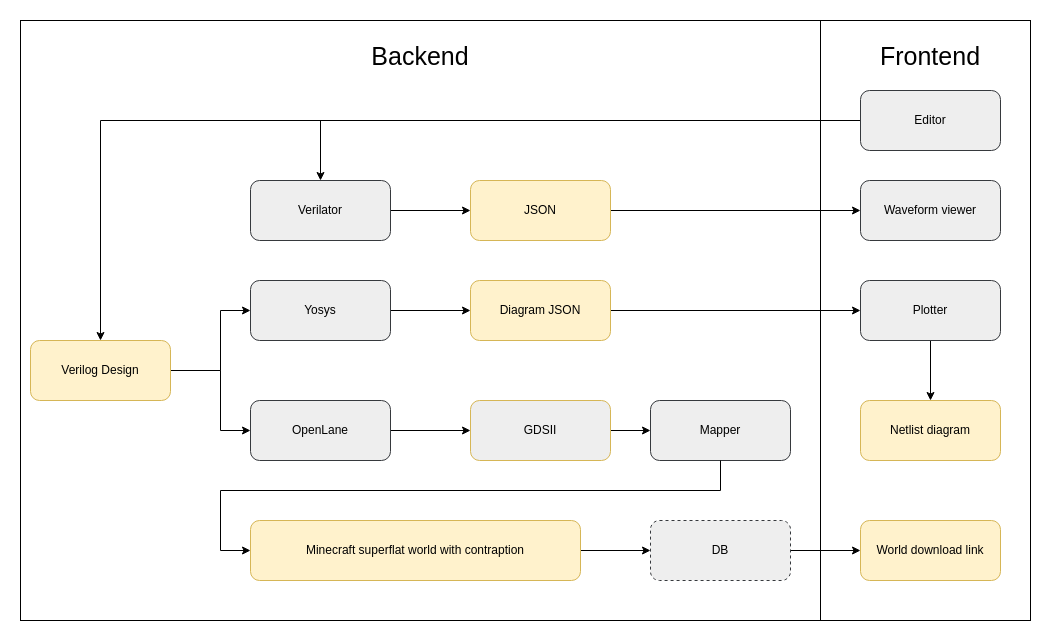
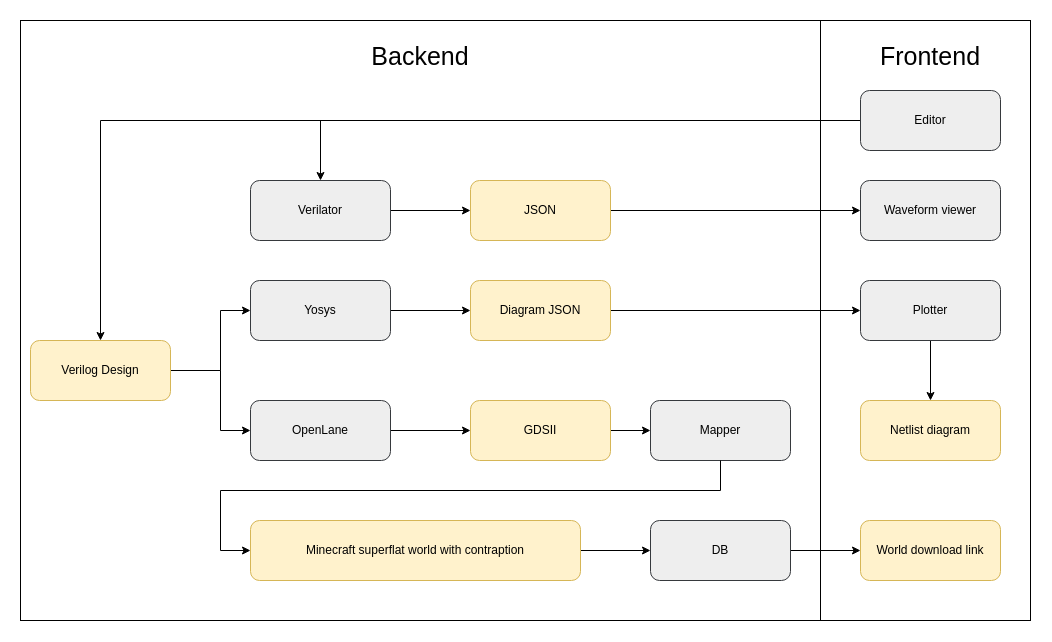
node "GDSII": fillcolor #eeeeee -> #fff2cc
node "DB": style dashed -> solid
